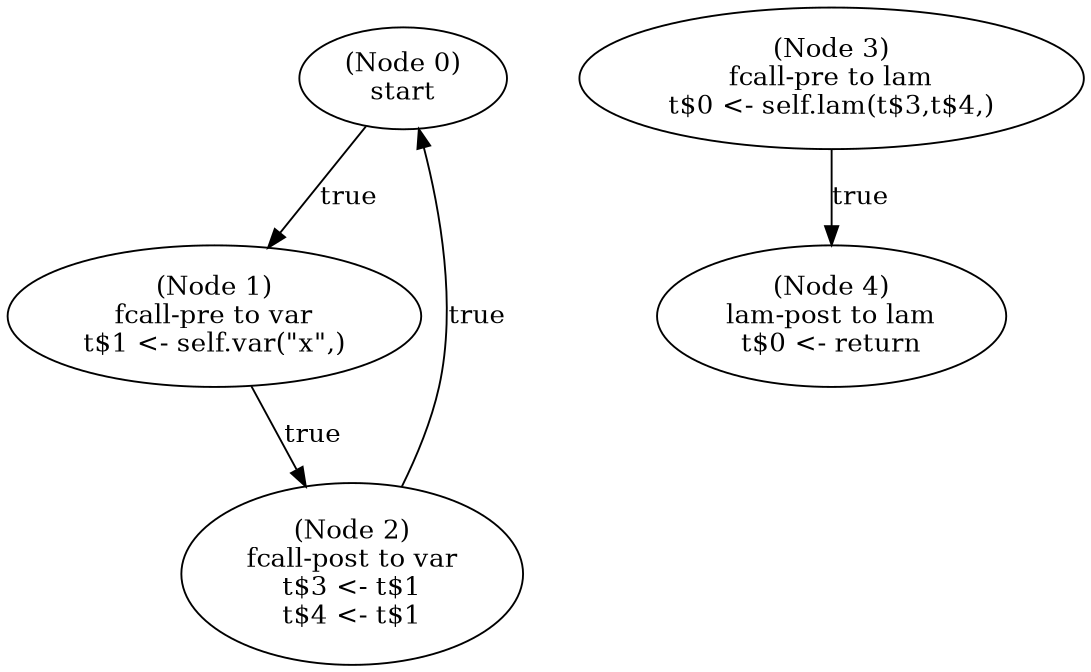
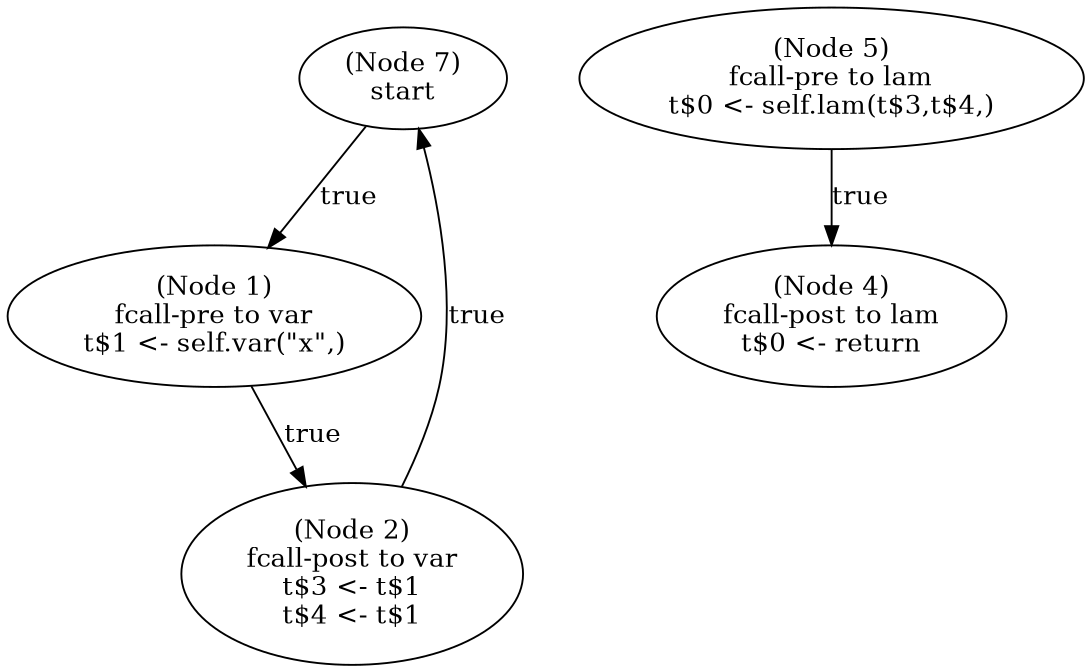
node "(Node 0) start": label "(Node 0) start" -> "(Node 7) start"
node "(Node 3) fcall-pre to lam t$0 <- self.lam(t$3,t$4,)": label "(Node 3) fcall-pre to lam t$0 <- self.lam(t$3,t$4,)" -> "(Node 5) fcall-pre to lam t$0 <- self.lam(t$3,t$4,)"
node "(Node 4) lam-post to lam t$0 <- return": label "(Node 4) lam-post to lam t$0 <- return" -> "(Node 4) fcall-post to lam t$0 <- return"
